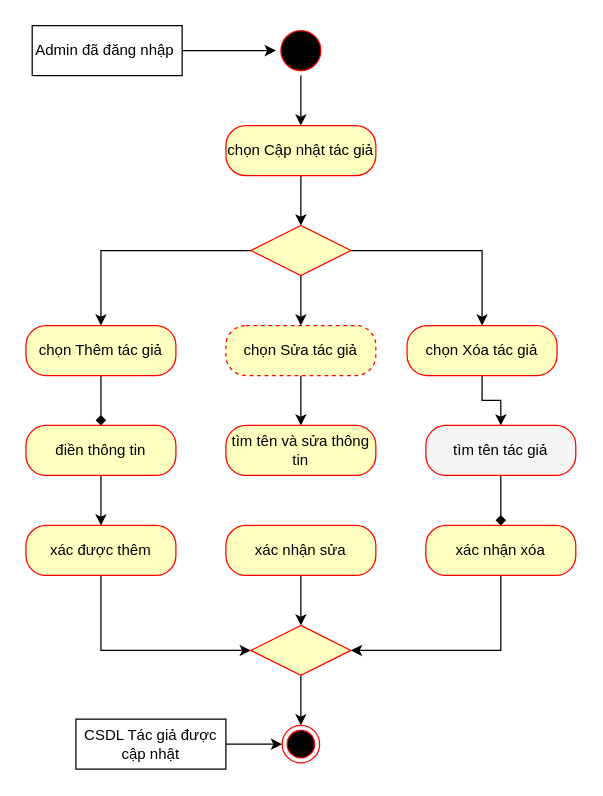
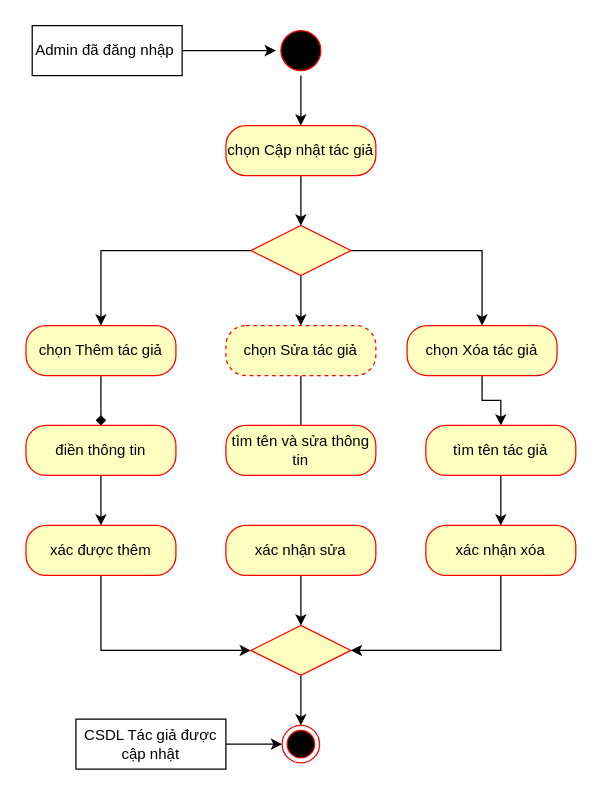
edge "chọn Sửa tác giả" -> "tìm tên và sửa thông tin": arrowhead classic -> none
node "tìm tên tác giả": fillcolor #f5f5f5 -> #ffffc0
edge "tìm tên tác giả" -> "xác nhận xóa": arrowhead diamond -> classic
